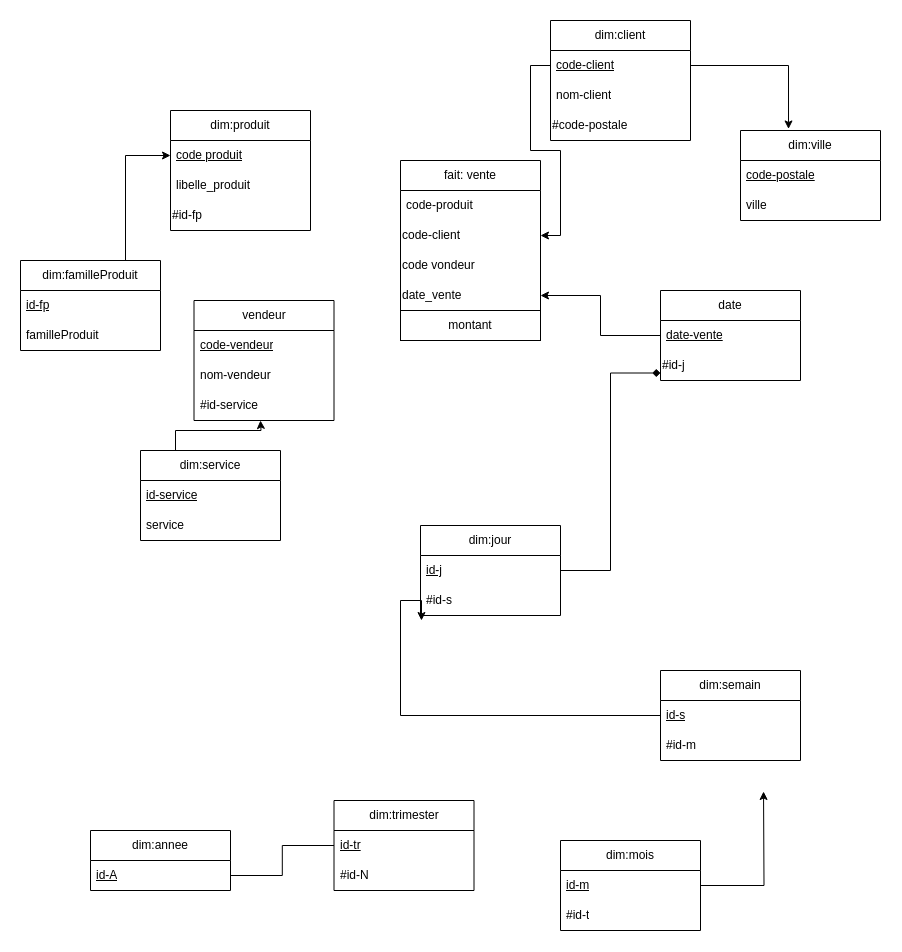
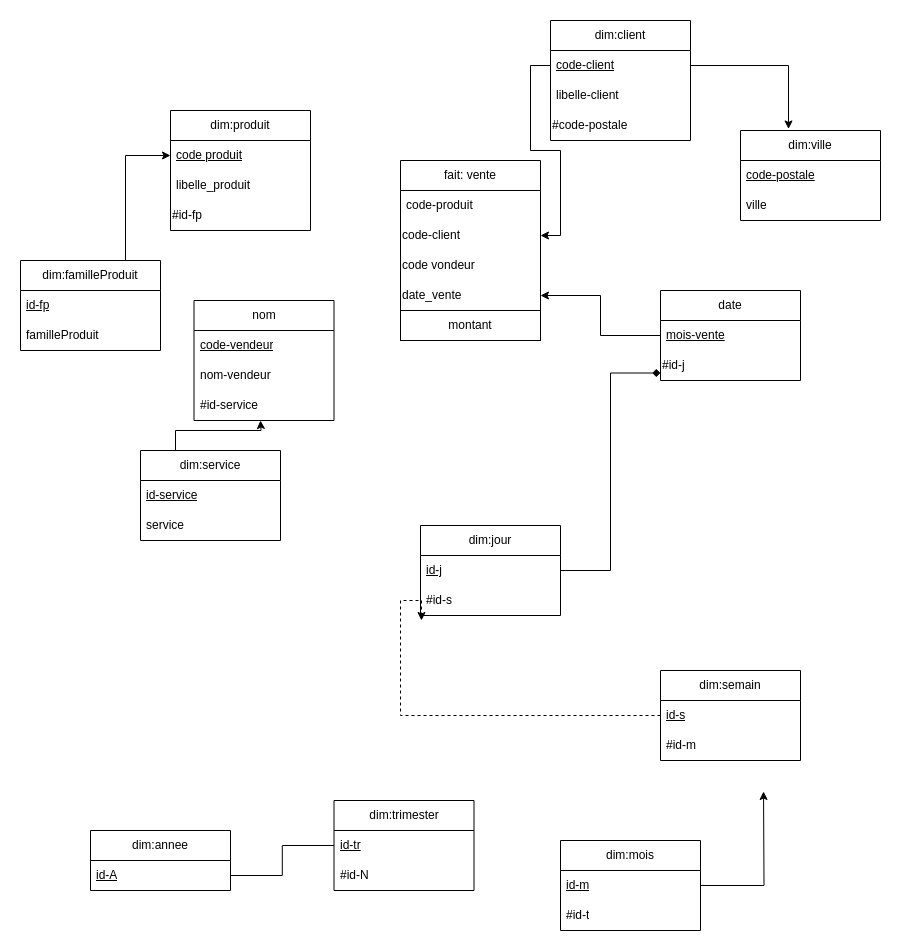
node "nom-client": label "nom-client" -> "libelle-client"
node "vendeur": label "vendeur" -> "nom"
node "date-vente": label "date-vente" -> "mois-vente"
edge "id-s" -> "#id-s": style solid -> dashed
